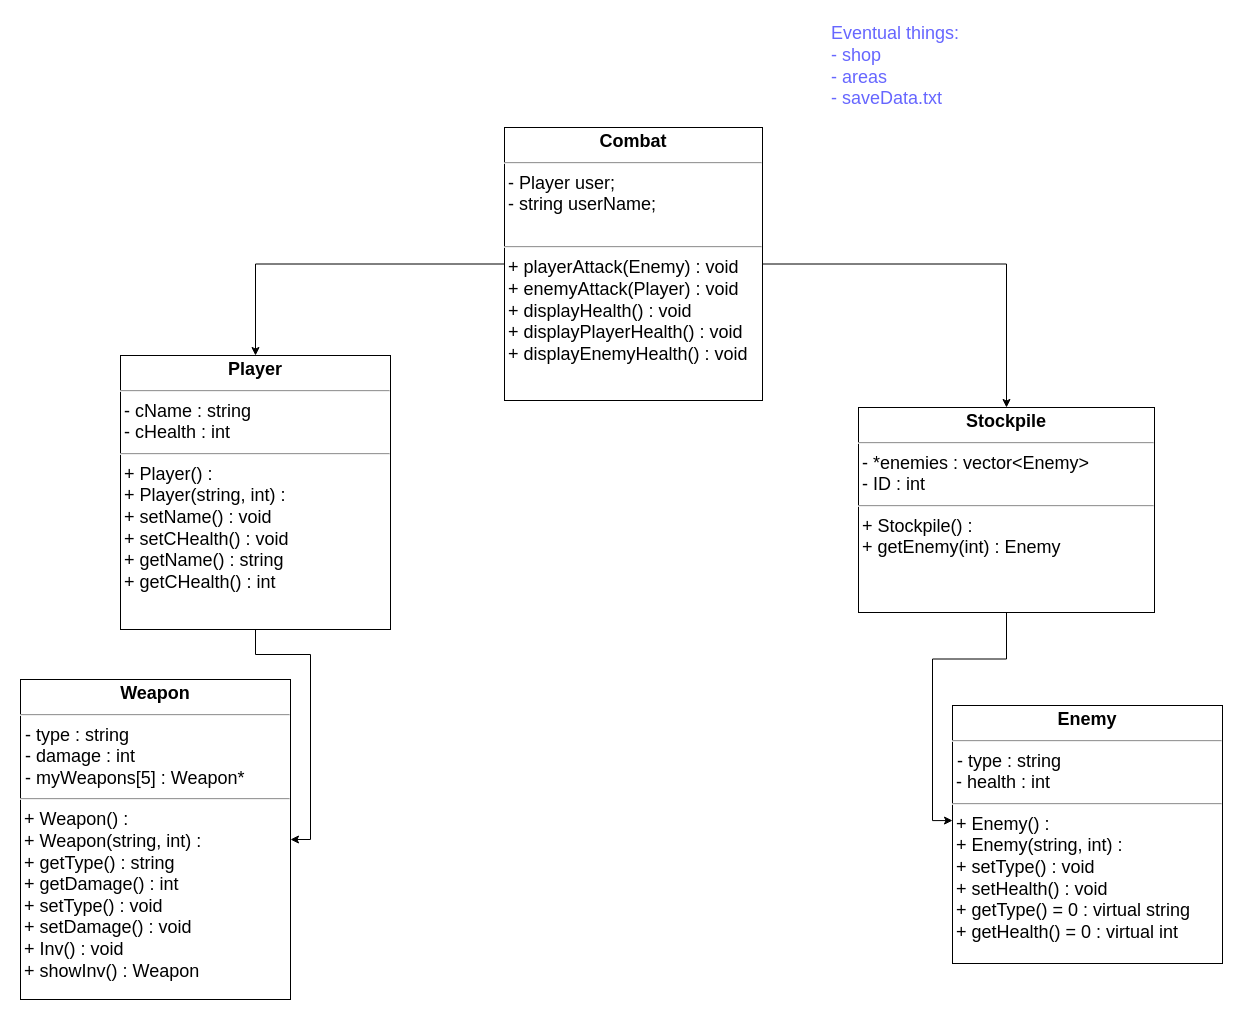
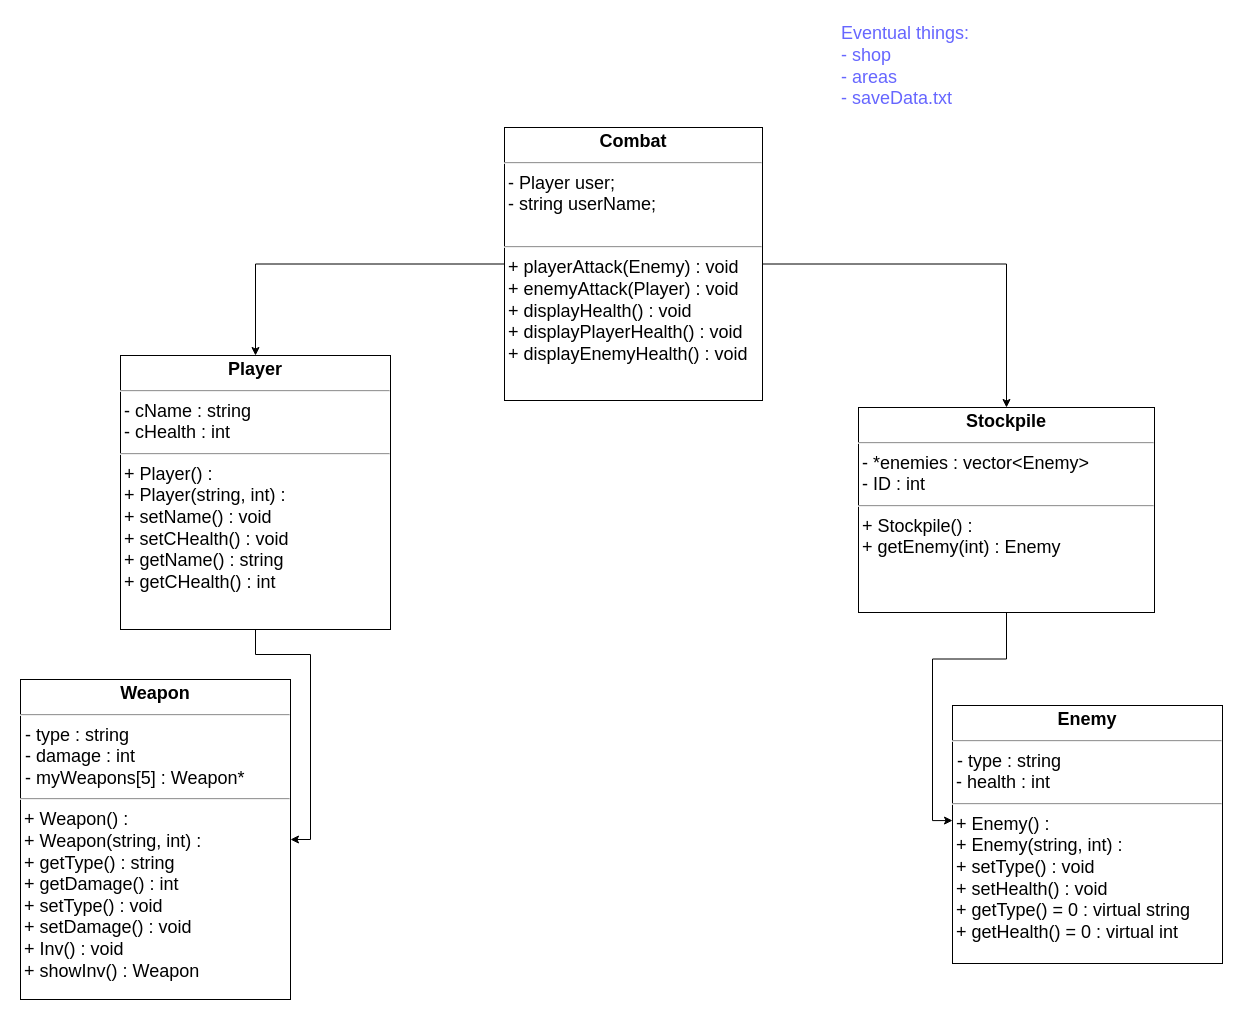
node "Eventual things: - shop - areas - saveData.txt": moved (899, 67) -> (909, 67)
